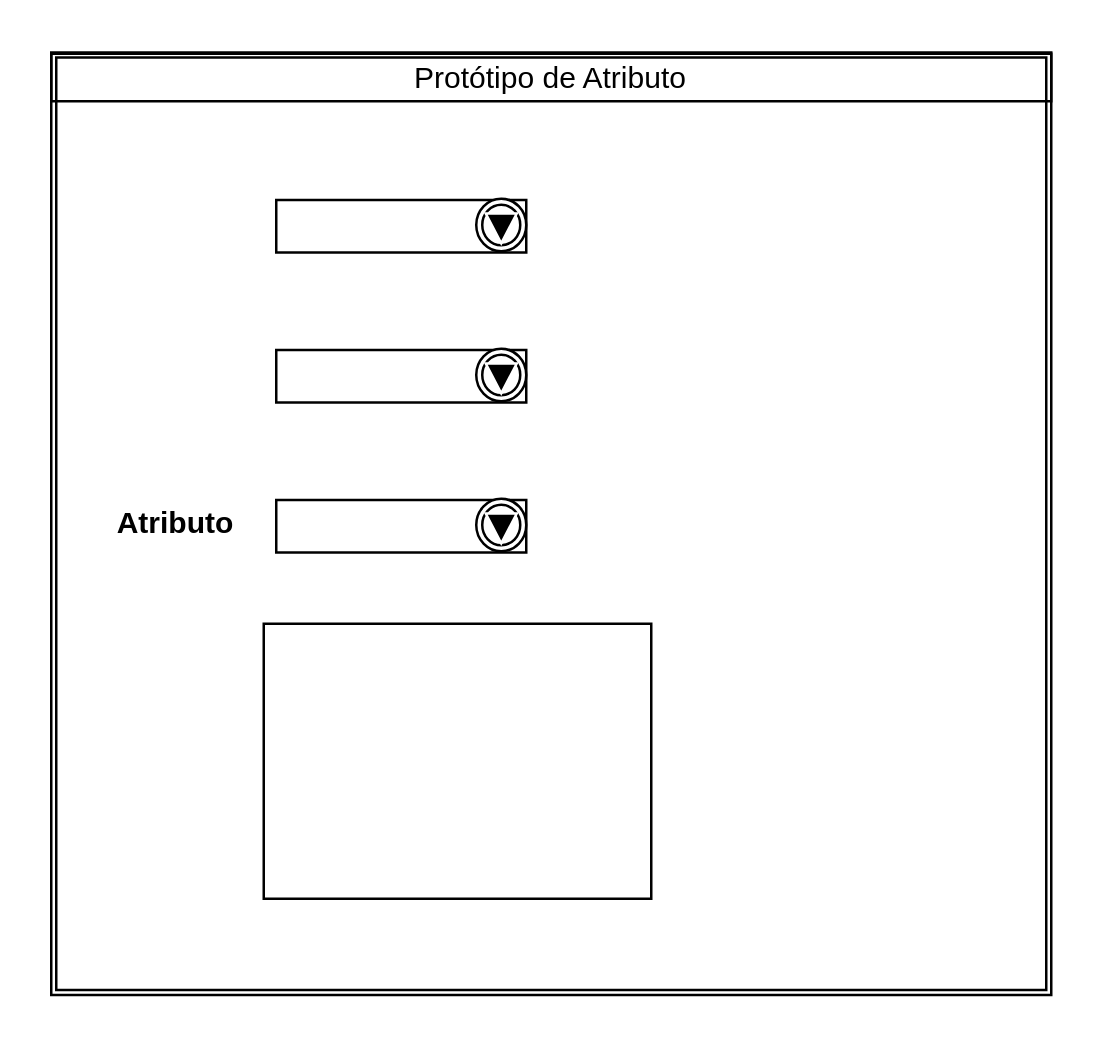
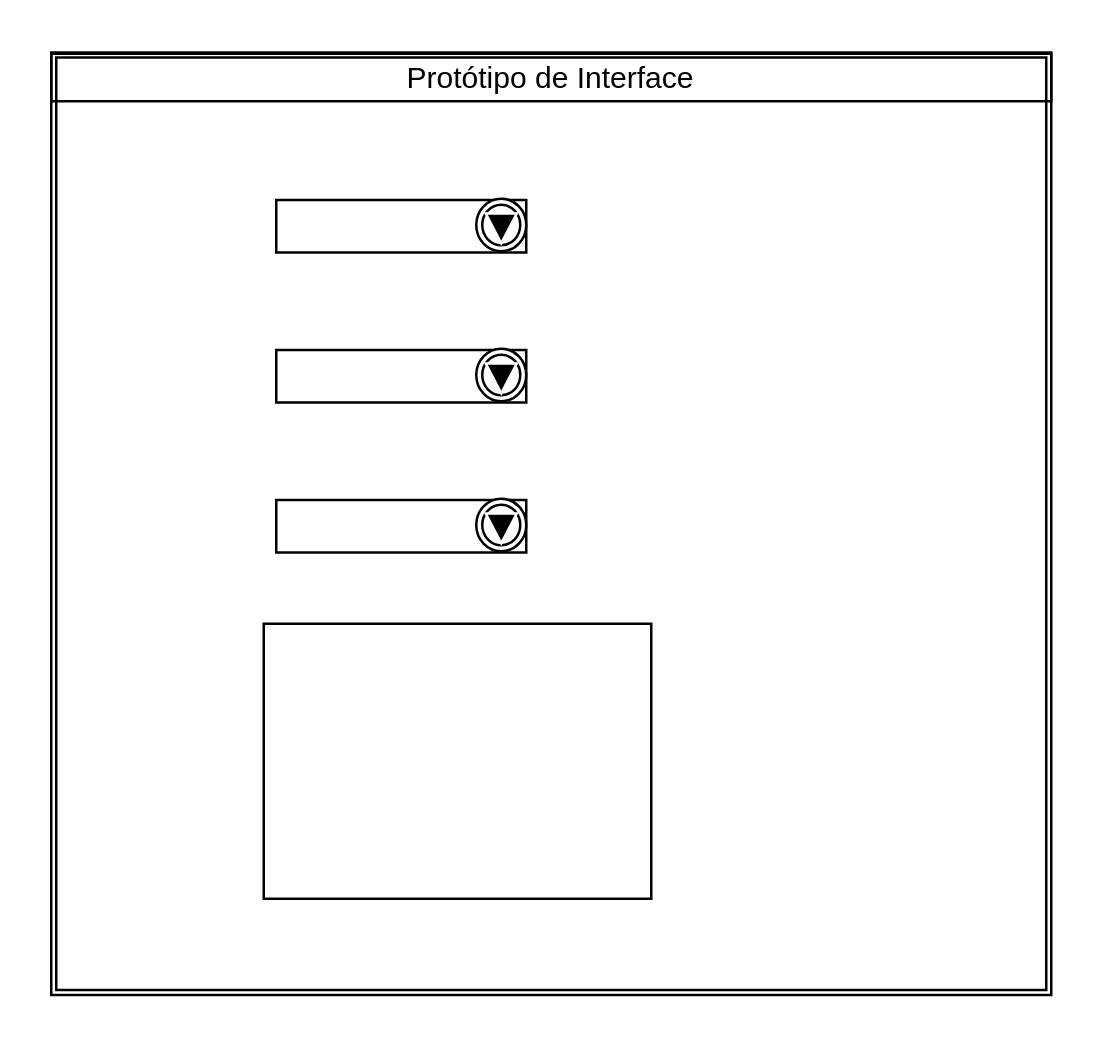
node "Protótipo de Atributo": label "Protótipo de Atributo" -> "Protótipo de Interface"
node "Atributo": removed
